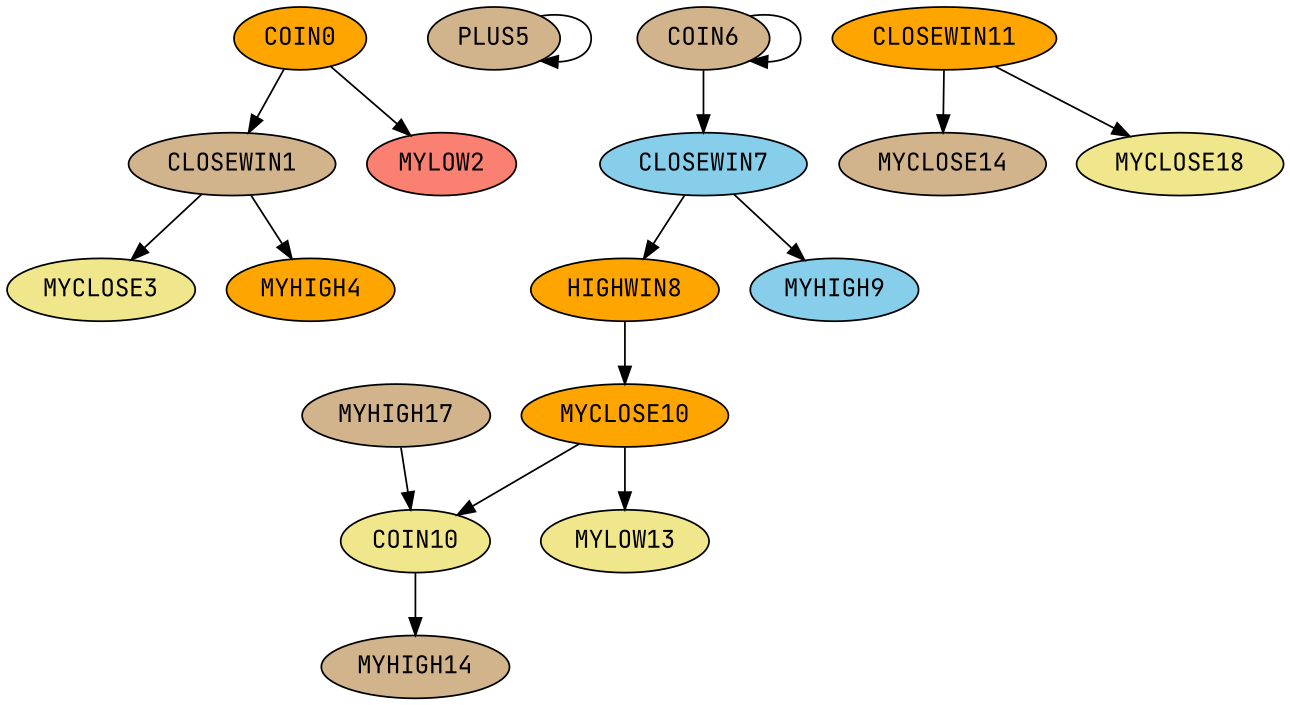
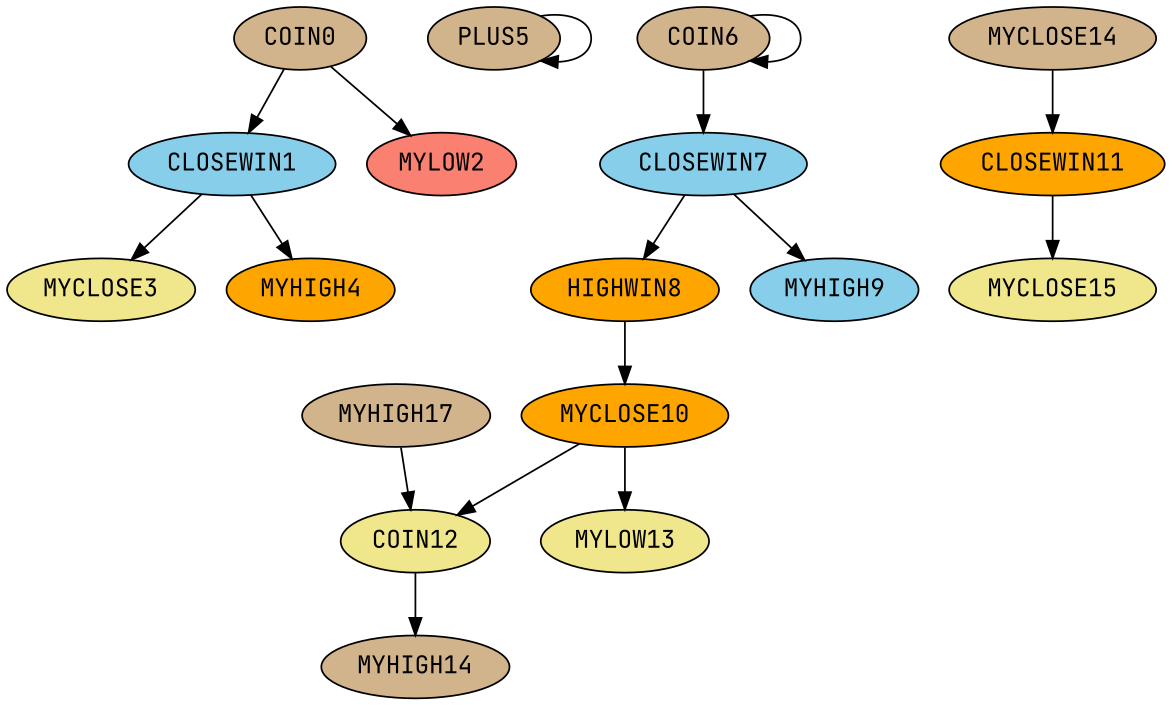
node "COIN0": fillcolor orange -> tan
edge "CLOSEWIN11" -> "MYCLOSE14": reversed
node "CLOSEWIN1": fillcolor tan -> skyblue
node "MYCLOSE18": label "MYCLOSE18" -> "MYCLOSE15"
node "COIN10": label "COIN10" -> "COIN12"
